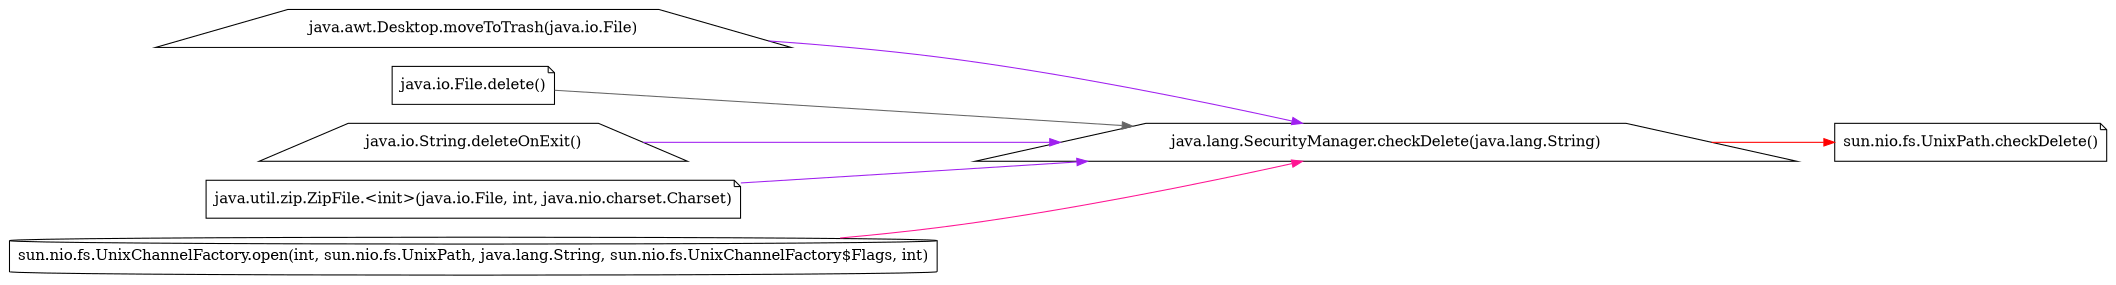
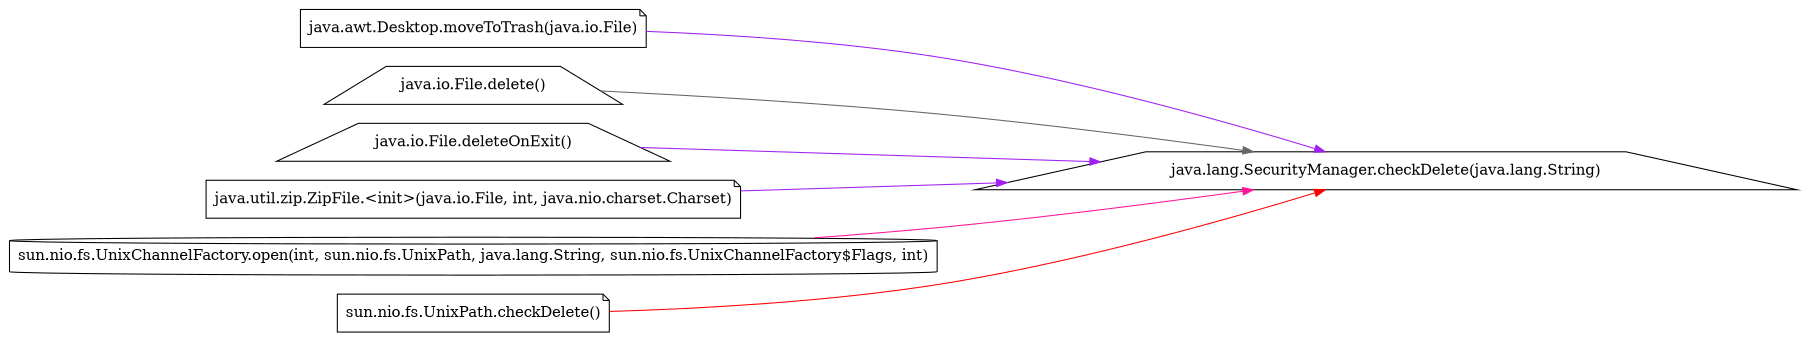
node "java.awt.Desktop.moveToTrash(java.io.File)": shape trapezium -> note
node "java.io.File.delete()": shape note -> trapezium
node "java.io.String.deleteOnExit()": label "java.io.String.deleteOnExit()" -> "java.io.File.deleteOnExit()"
edge "java.lang.SecurityManager.checkDelete(java.lang.String)" -> "sun.nio.fs.UnixPath.checkDelete()": reversed
